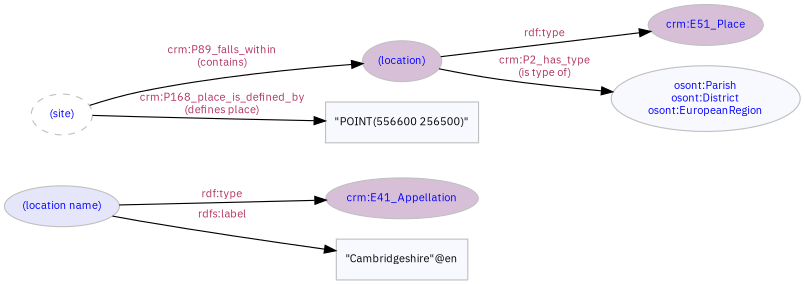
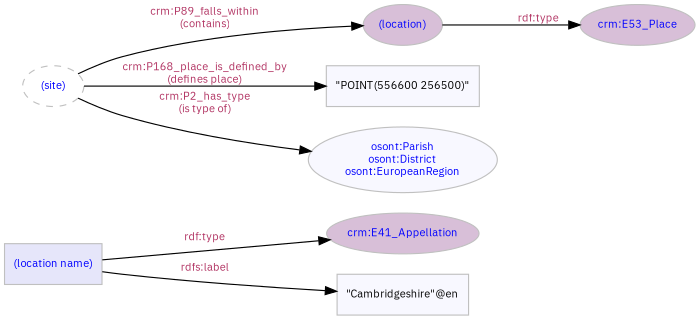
node "crm:E51_Place": label "crm:E51_Place" -> "crm:E53_Place"
edge "(location)" -> "osont:Parish osont:District osont:EuropeanRegion": now "(site)" -> "osont:Parish osont:District osont:EuropeanRegion"
node "(location name)": shape ellipse -> box
